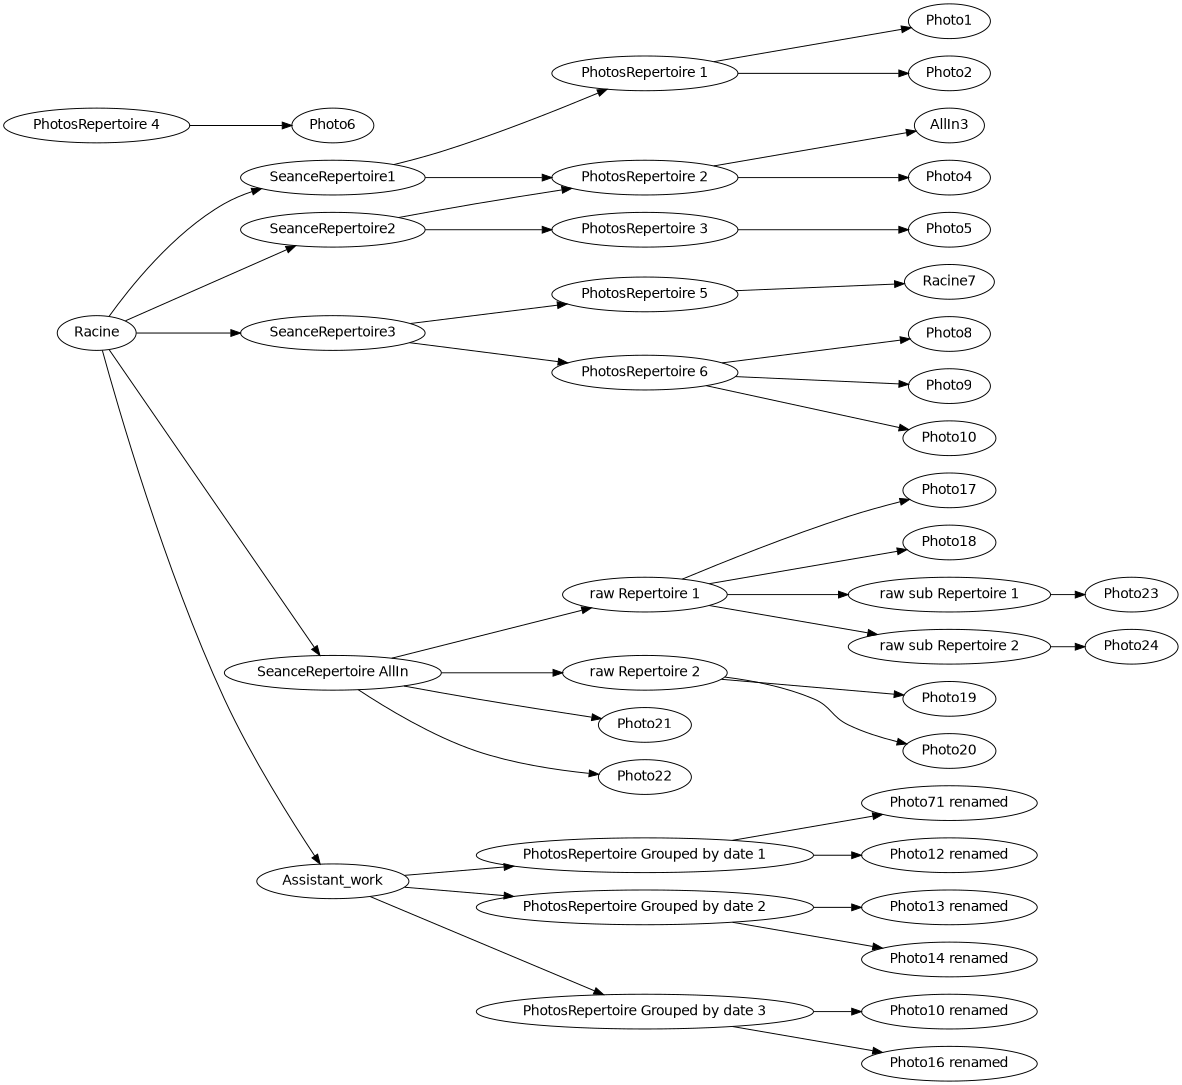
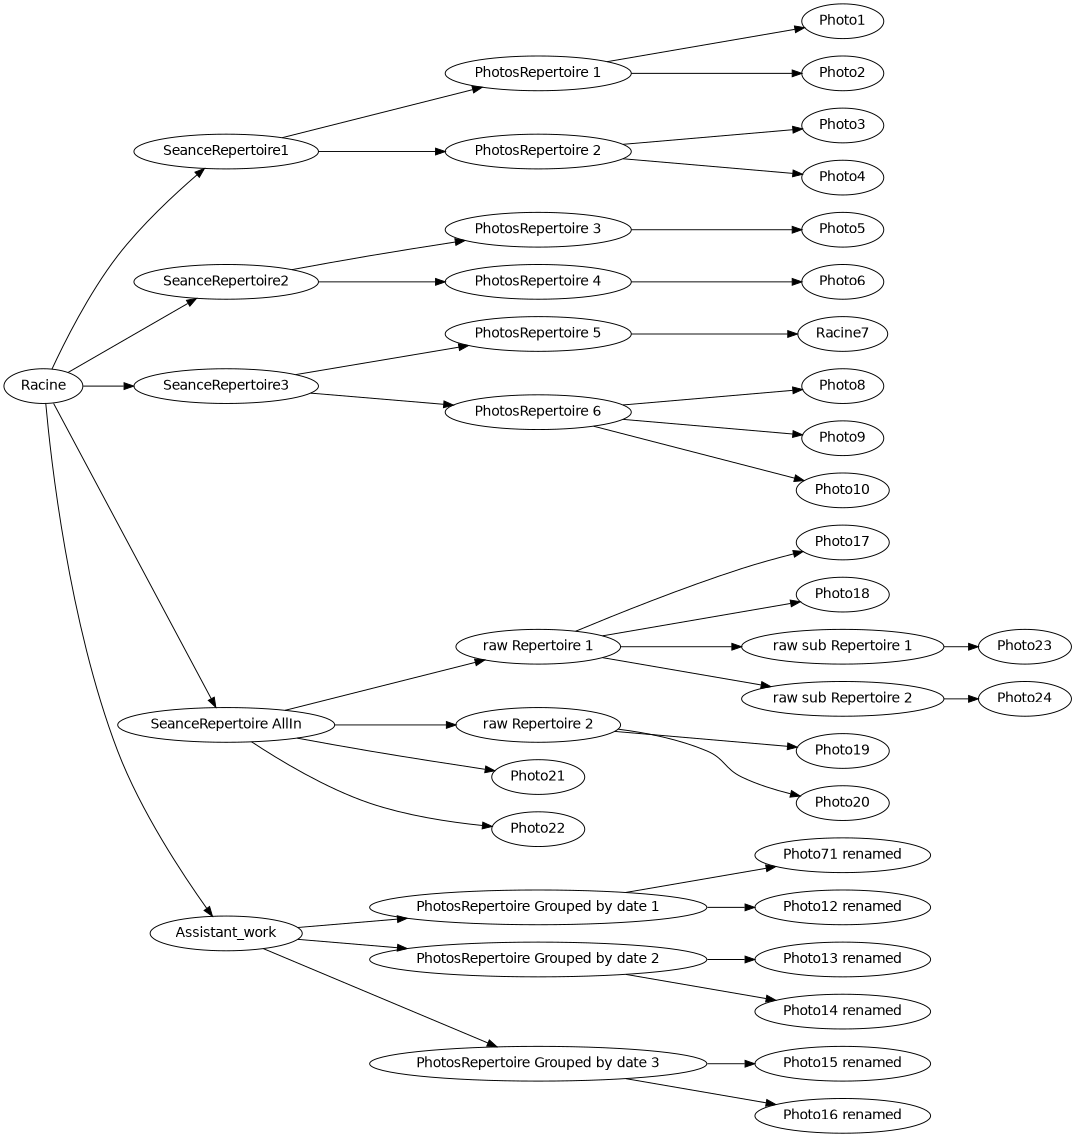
node "AllIn3": label "AllIn3" -> "Photo3"
edge "SeanceRepertoire2" -> "PhotosRepertoire 2": now "SeanceRepertoire2" -> "PhotosRepertoire 4"
node "Photo10 renamed": label "Photo10 renamed" -> "Photo15 renamed"
